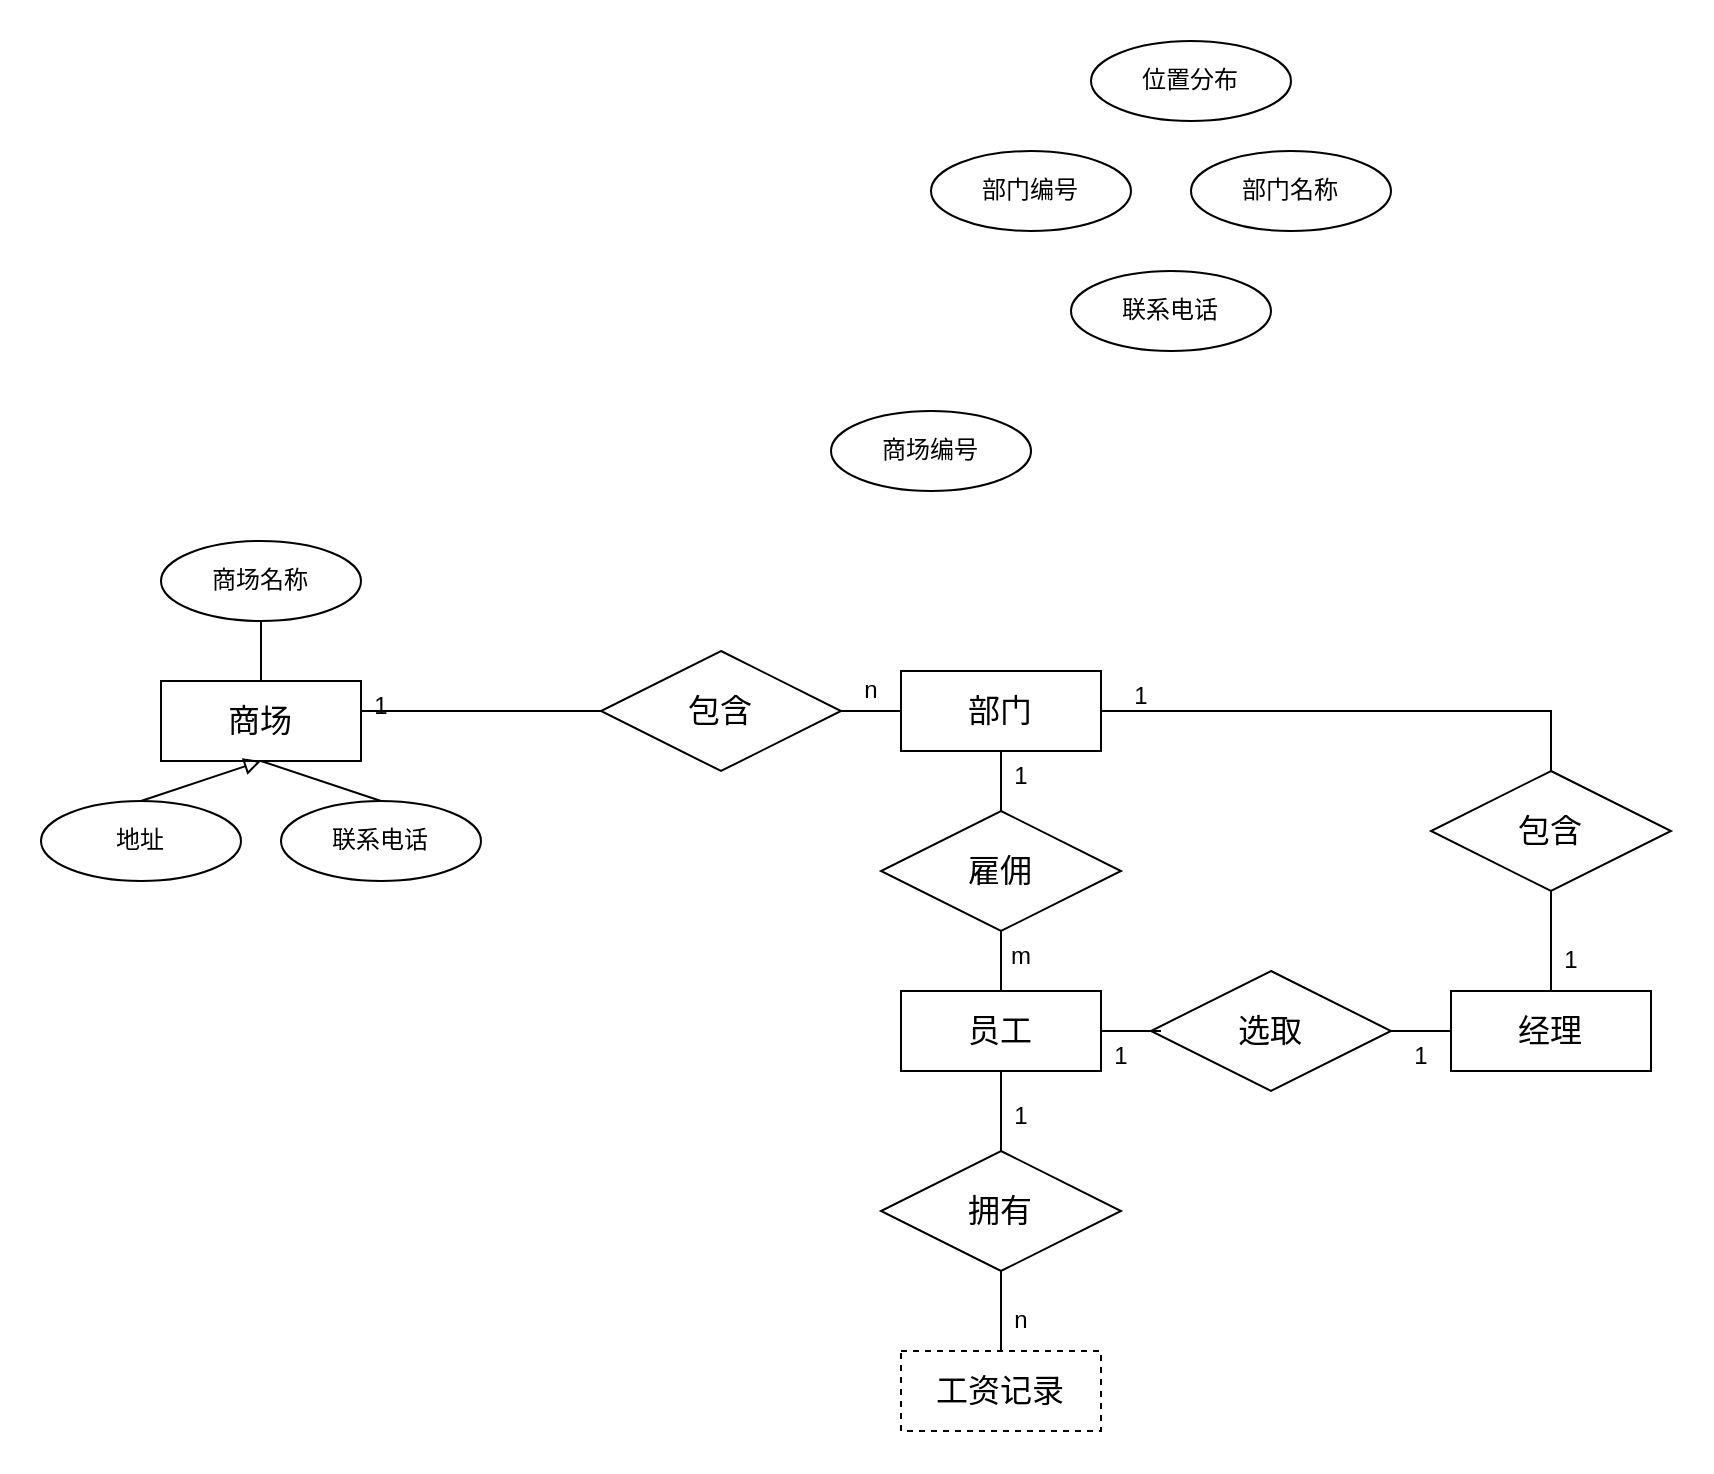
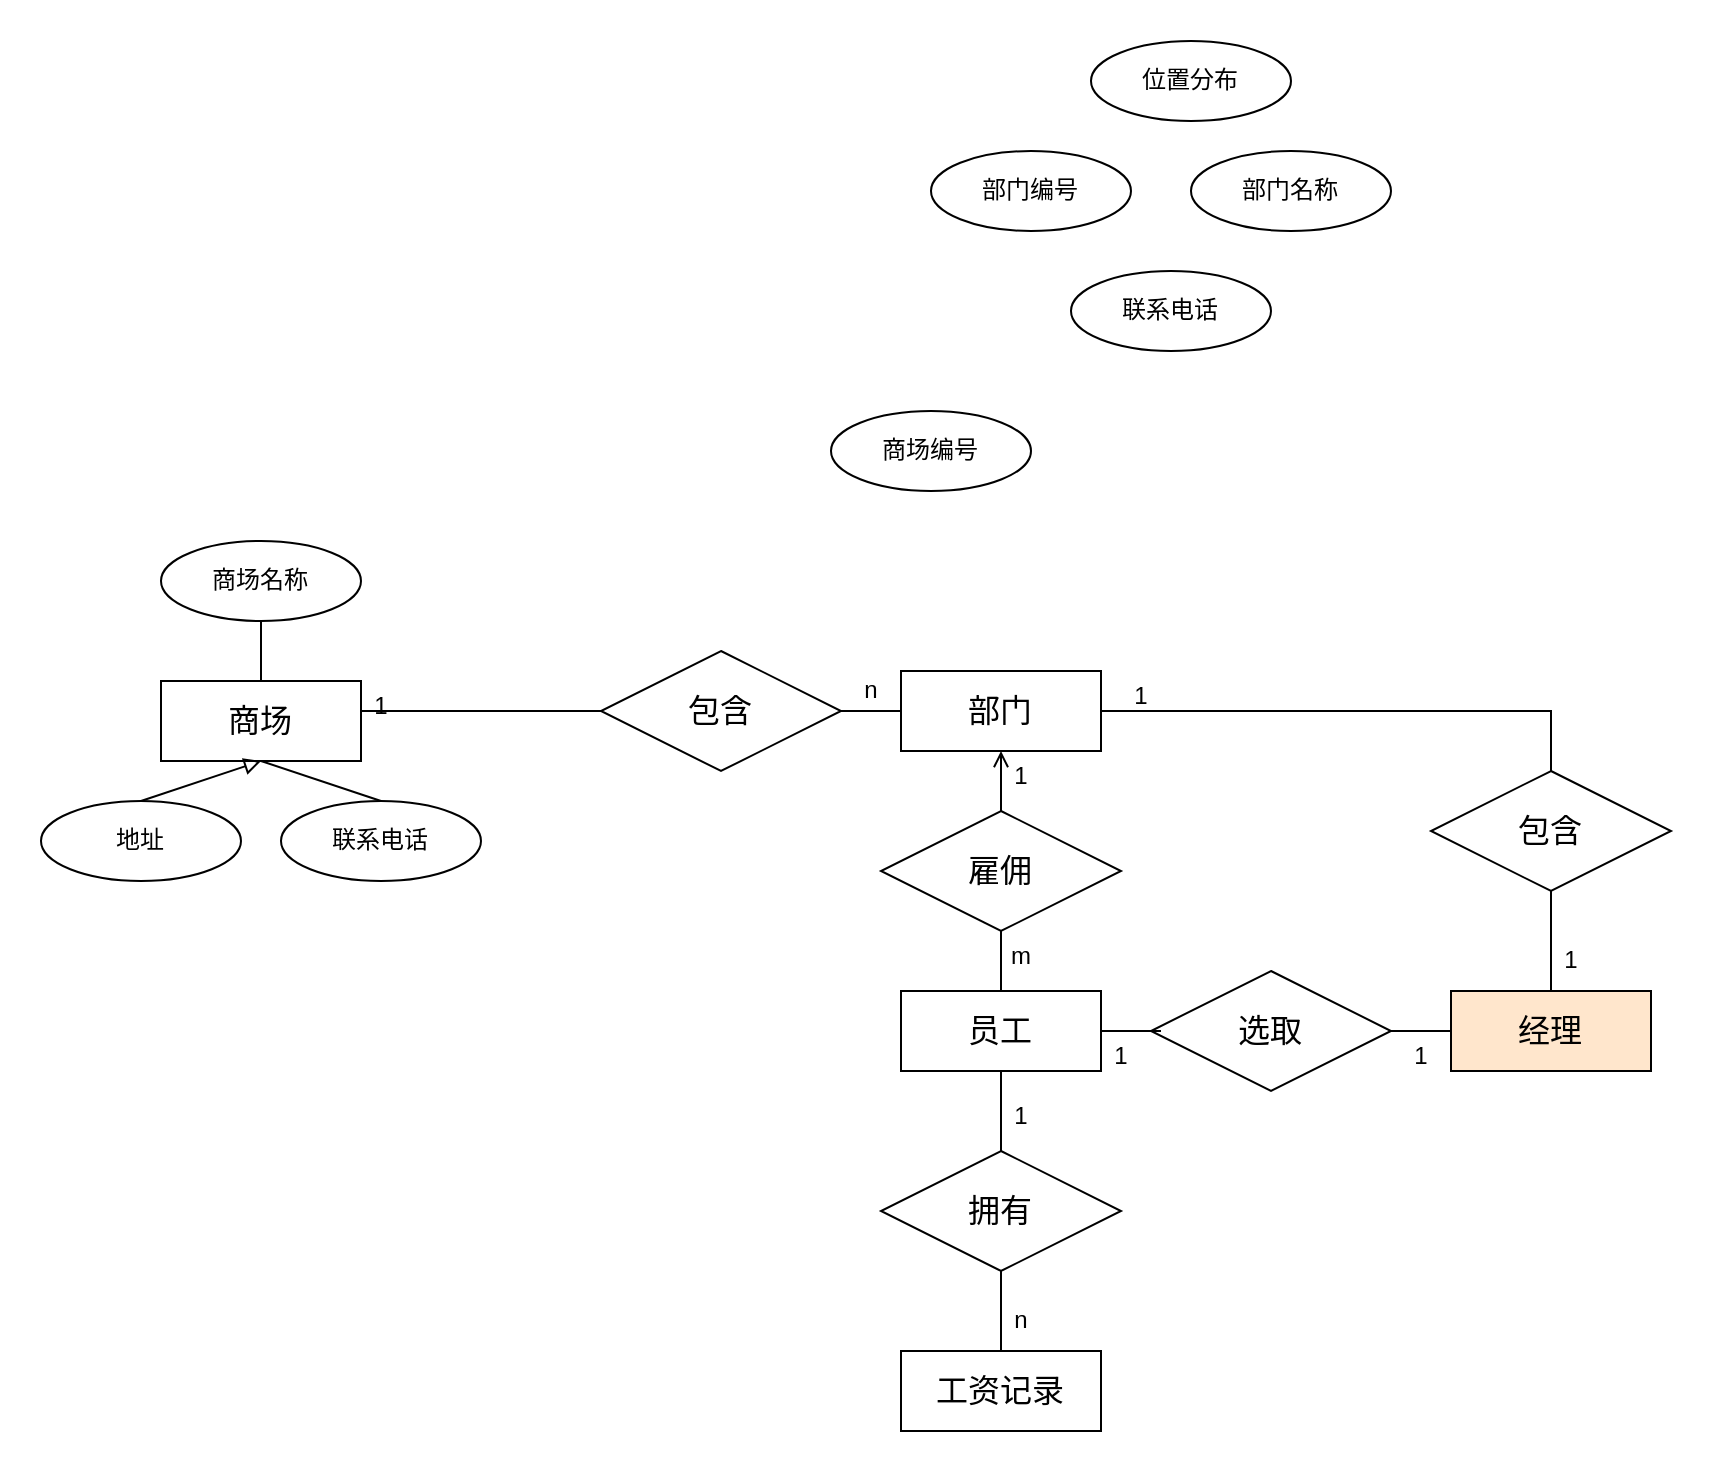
edge "部门" -- "雇佣": arrowhead none -> open
node "经理": fillcolor #ffffff -> #ffe6cc
node "工资记录": style dashed -> solid
